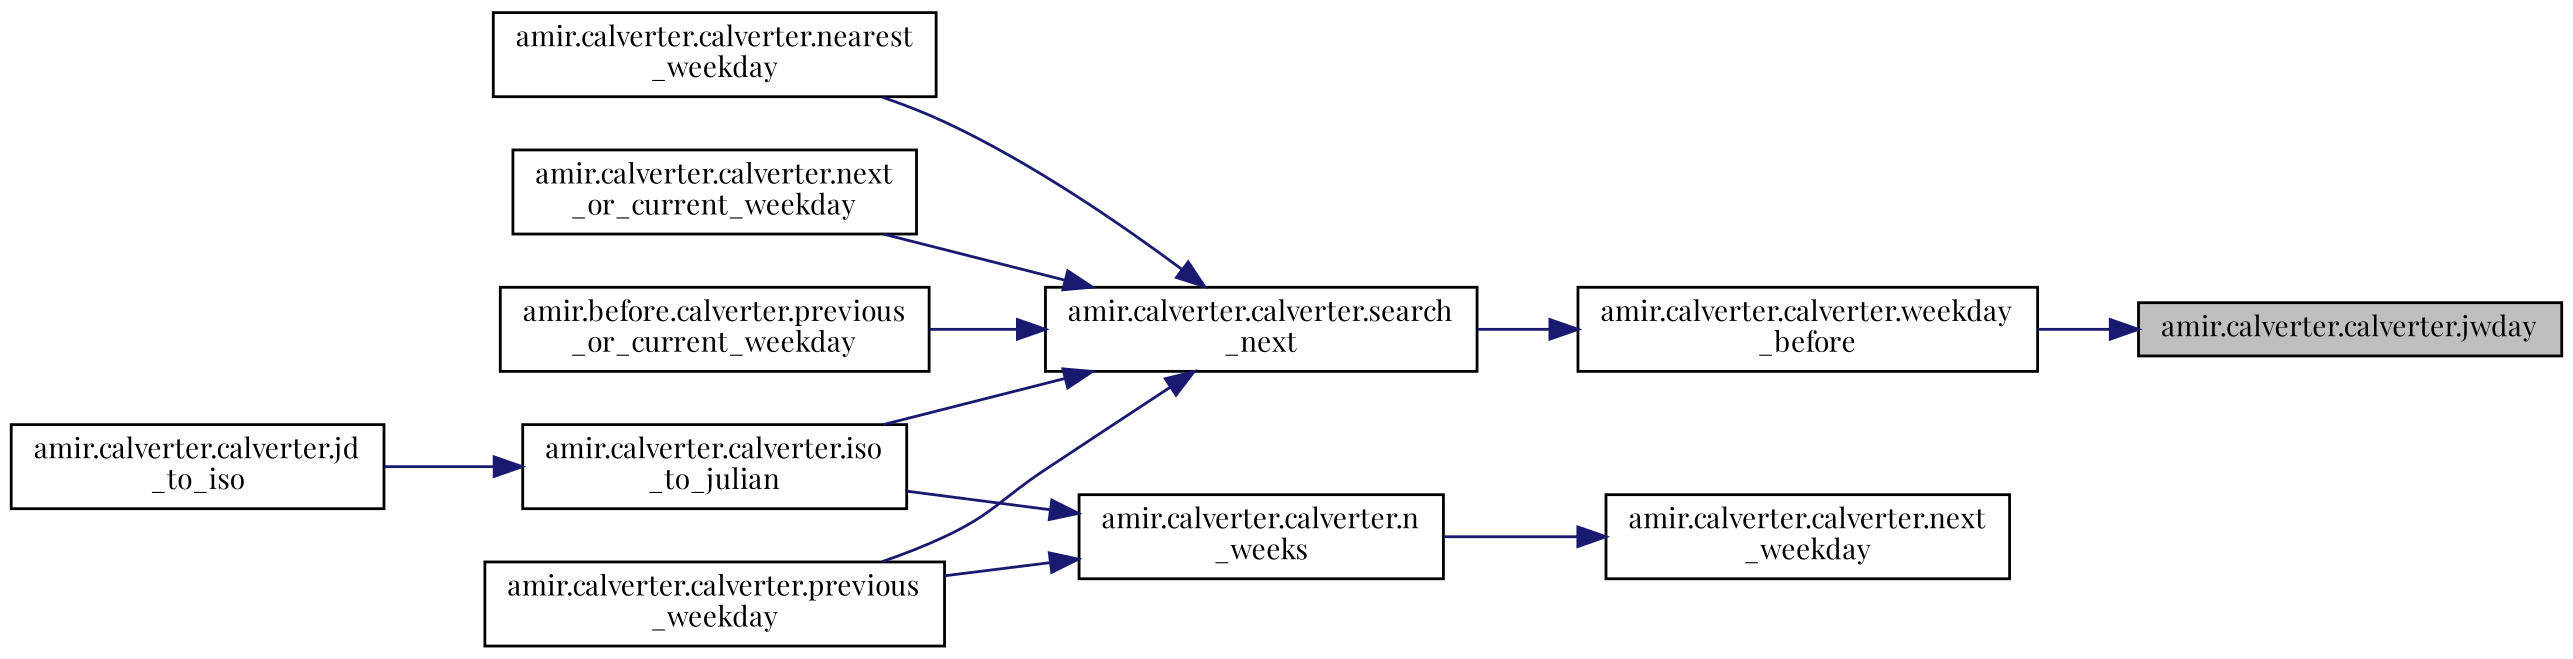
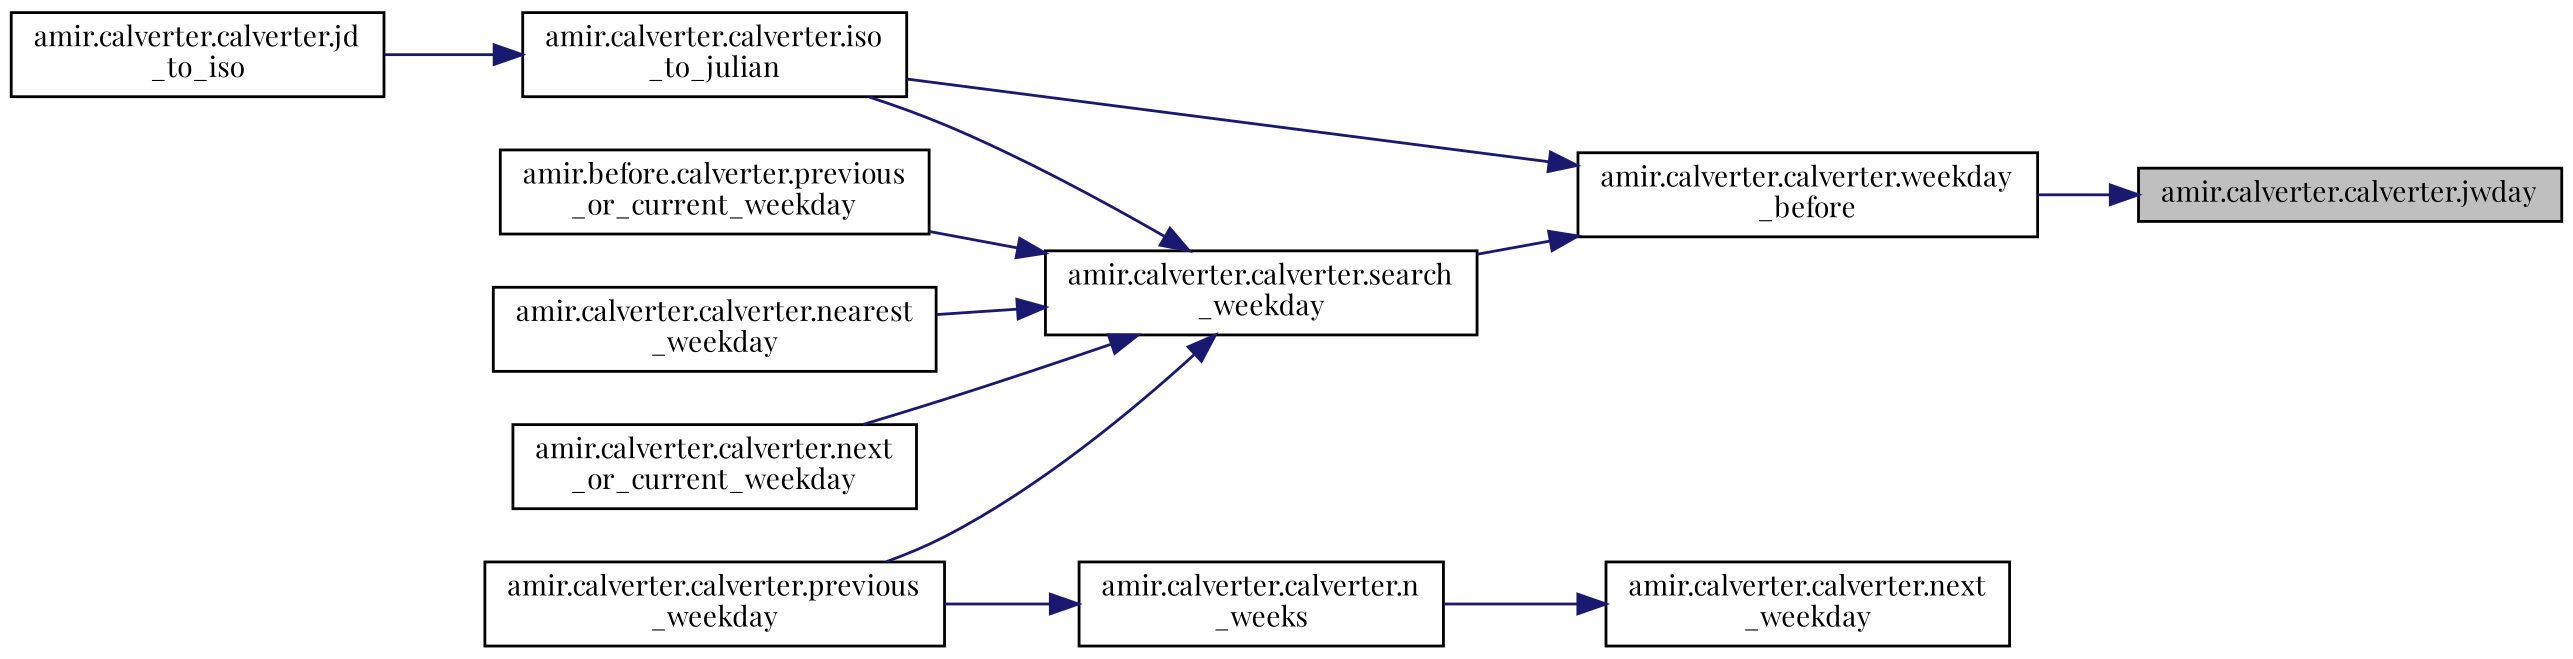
node "amir.calverter.calverter.search _next": label "amir.calverter.calverter.search _next" -> "amir.calverter.calverter.search _weekday"
edge "amir.calverter.calverter.iso _to_julian" -> "amir.calverter.calverter.n _weeks": now "amir.calverter.calverter.iso _to_julian" -> "amir.calverter.calverter.weekday _before"
